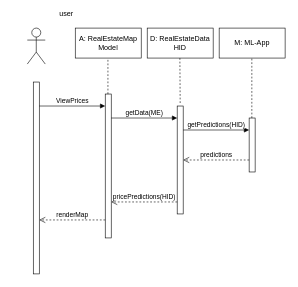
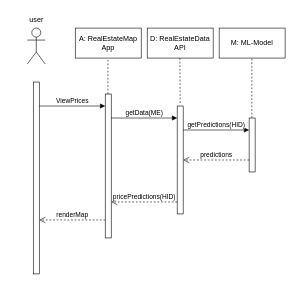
node "user": moved (66, 14) -> (36, 20)
node "A: RealEstateMap Model": label "A: RealEstateMap Model" -> "A: RealEstateMap App"
node "D: RealEstateData HID": label "D: RealEstateData HID" -> "D: RealEstateData API"
node "M: ML-App": label "M: ML-App" -> "M: ML-Model"
